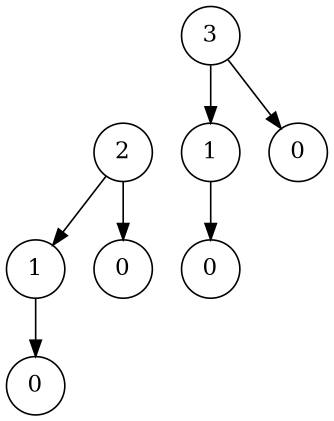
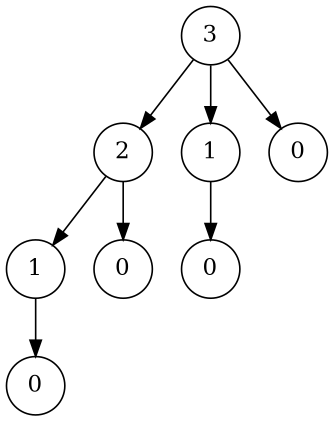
edge "3" -> "2": added
